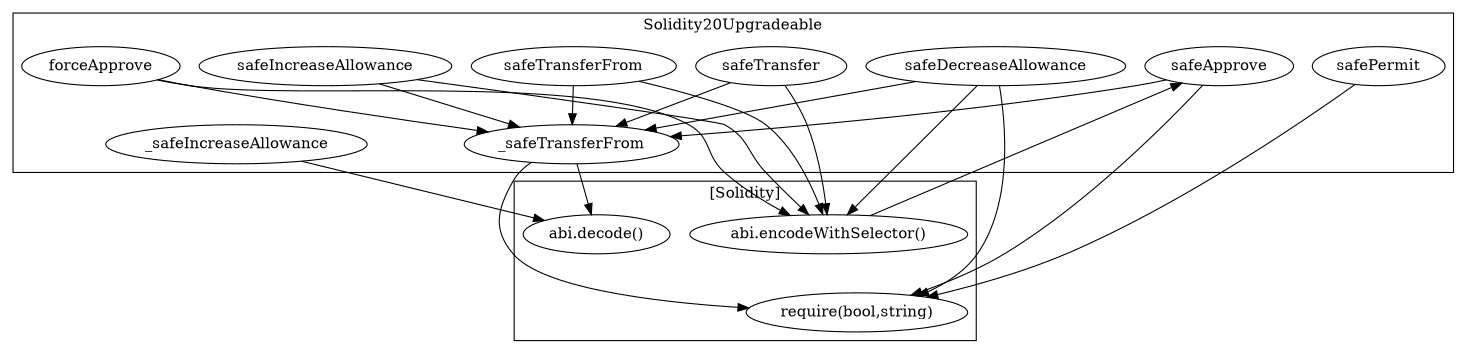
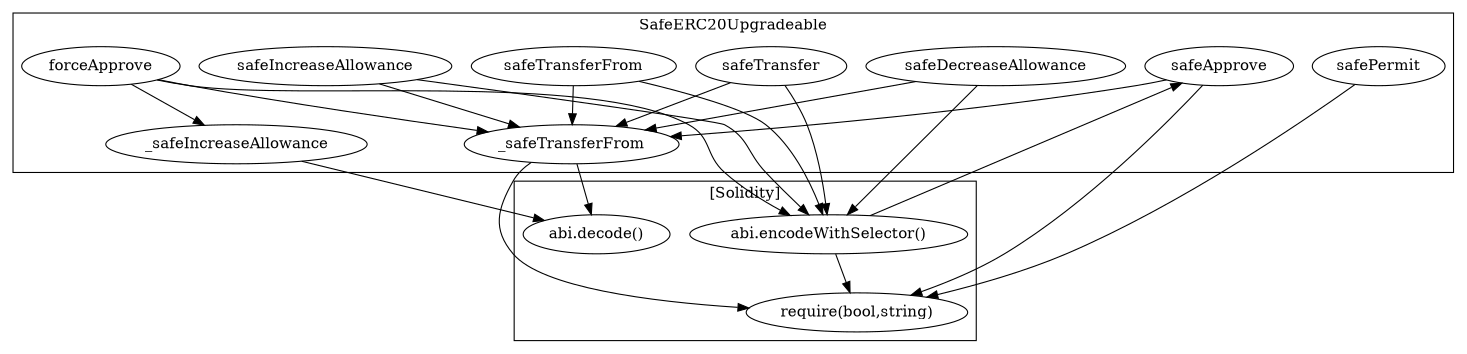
cluster "Solidity20Upgradeable": label "Solidity20Upgradeable" -> "SafeERC20Upgradeable"
edge "forceApprove" -> "_safeIncreaseAllowance": added
edge "safeDecreaseAllowance" -> "require(bool,string)": now "abi.encodeWithSelector()" -> "require(bool,string)"
